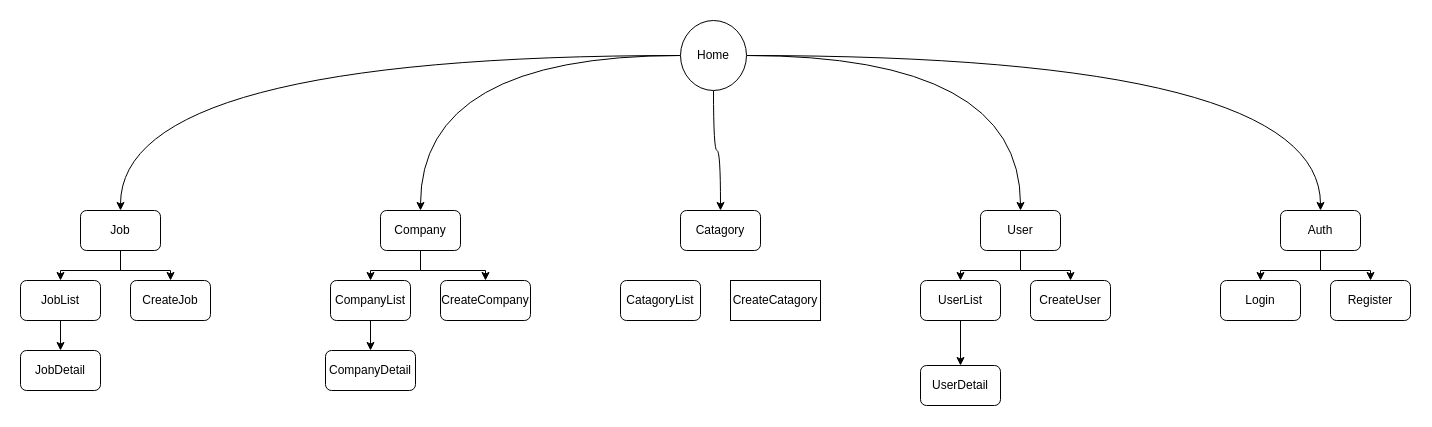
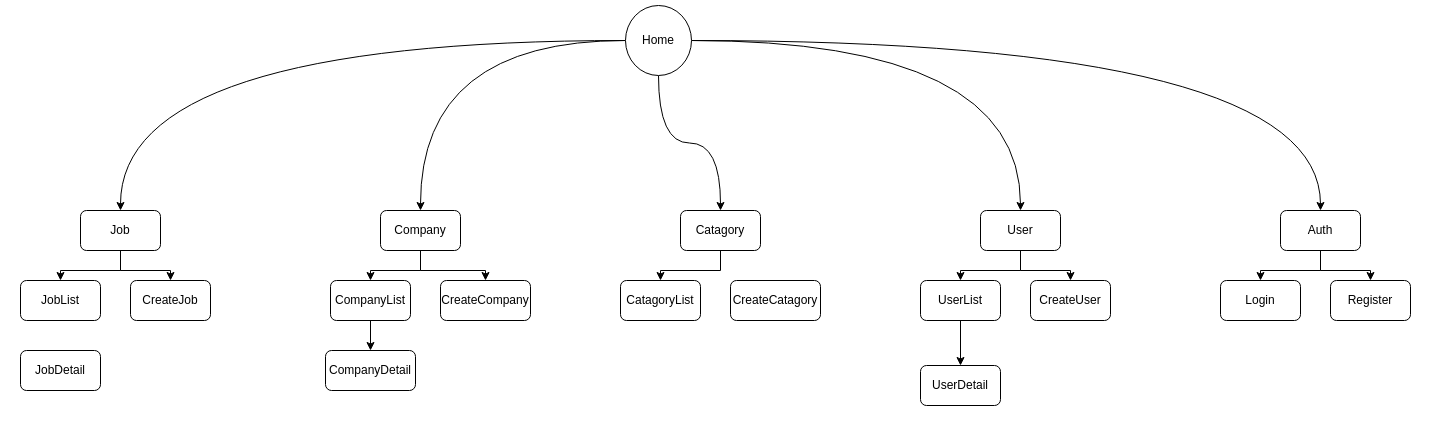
node "Home": moved (714, 56) -> (659, 41)
edge "Catagory" -> "CatagoryList": added
node "CreateCatagory": shape rectangle -> rounded rectangle
edge "JobList" -> "JobDetail": removed
